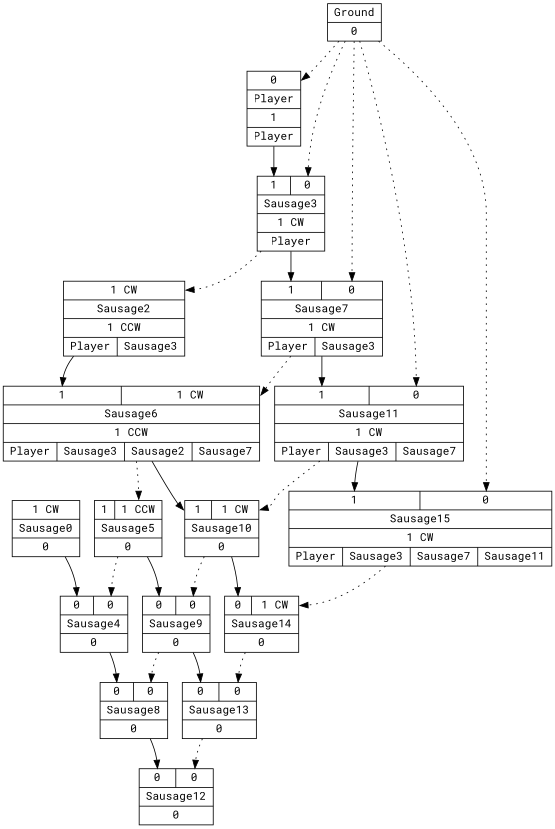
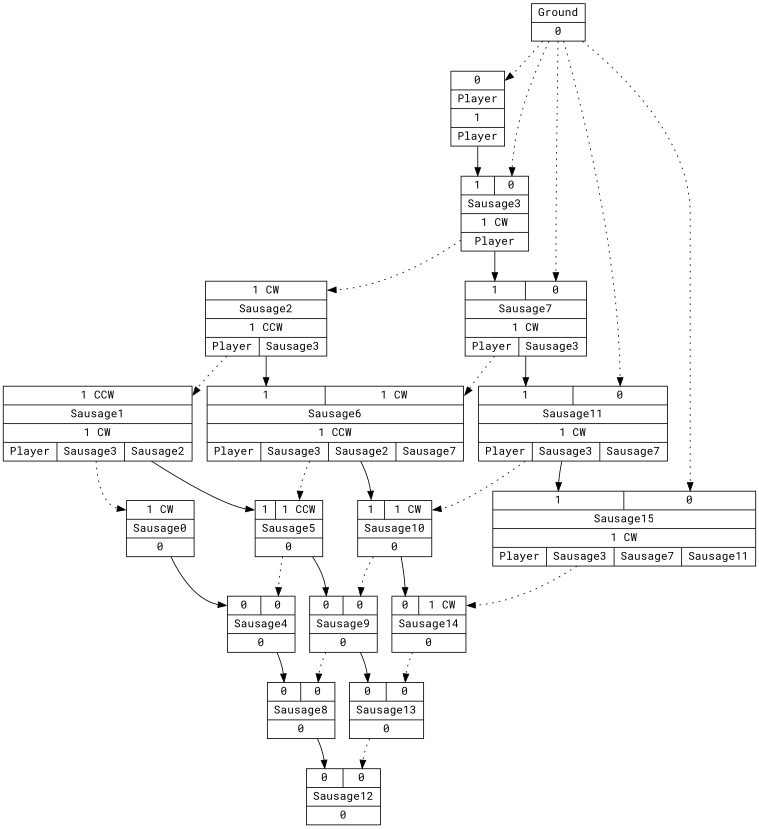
node "1 CCW": added
